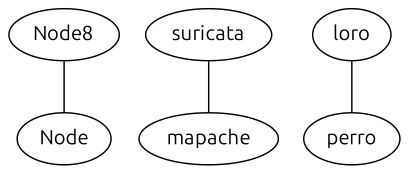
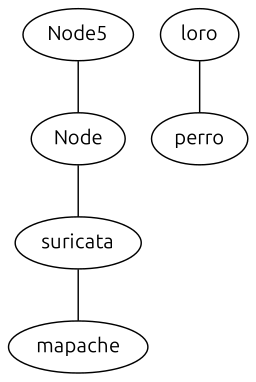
node "Node8": label "Node8" -> "Node5"
edge "Node" -- "suricata": added
